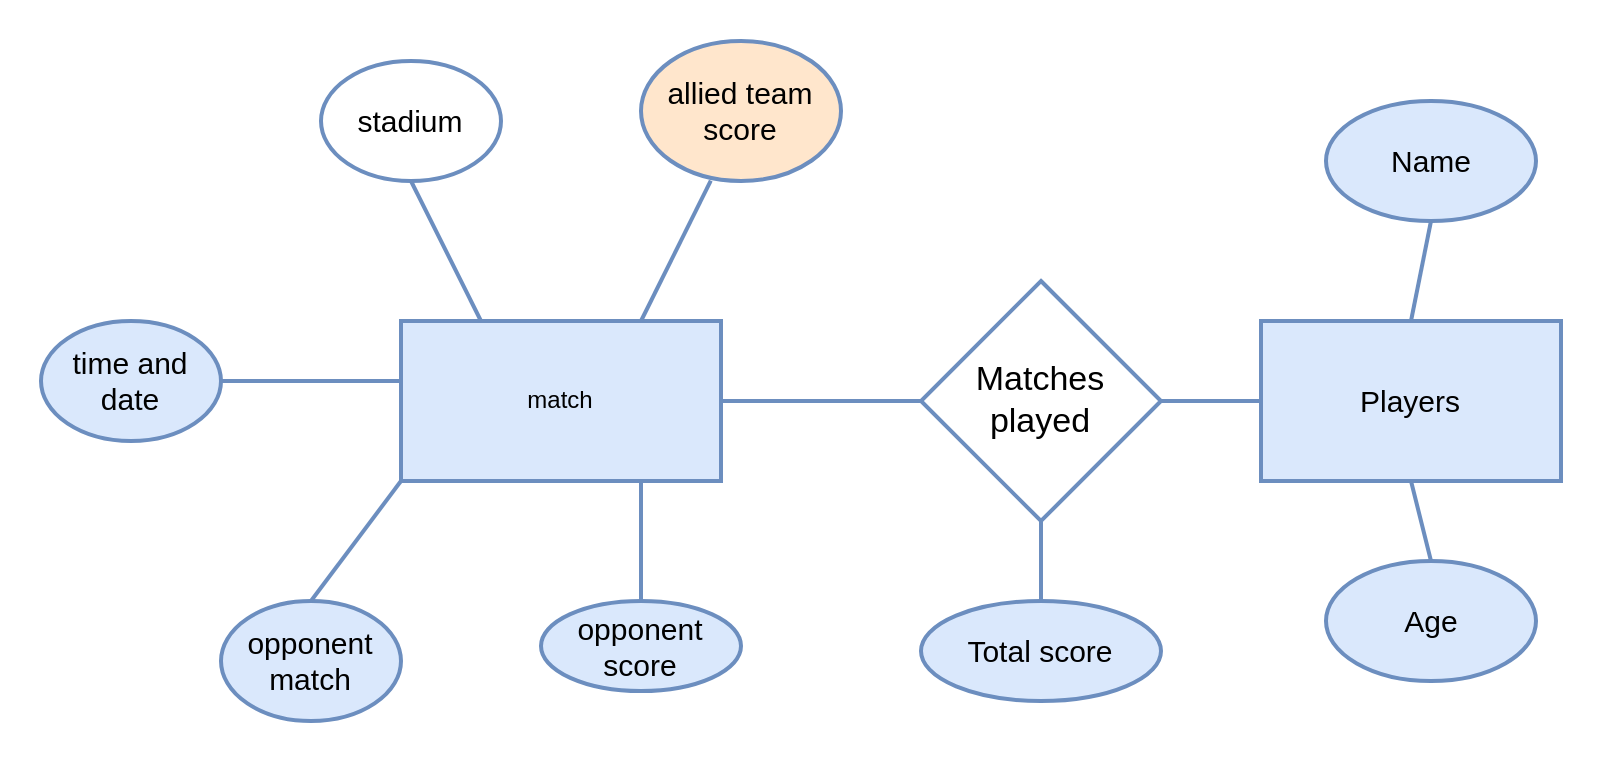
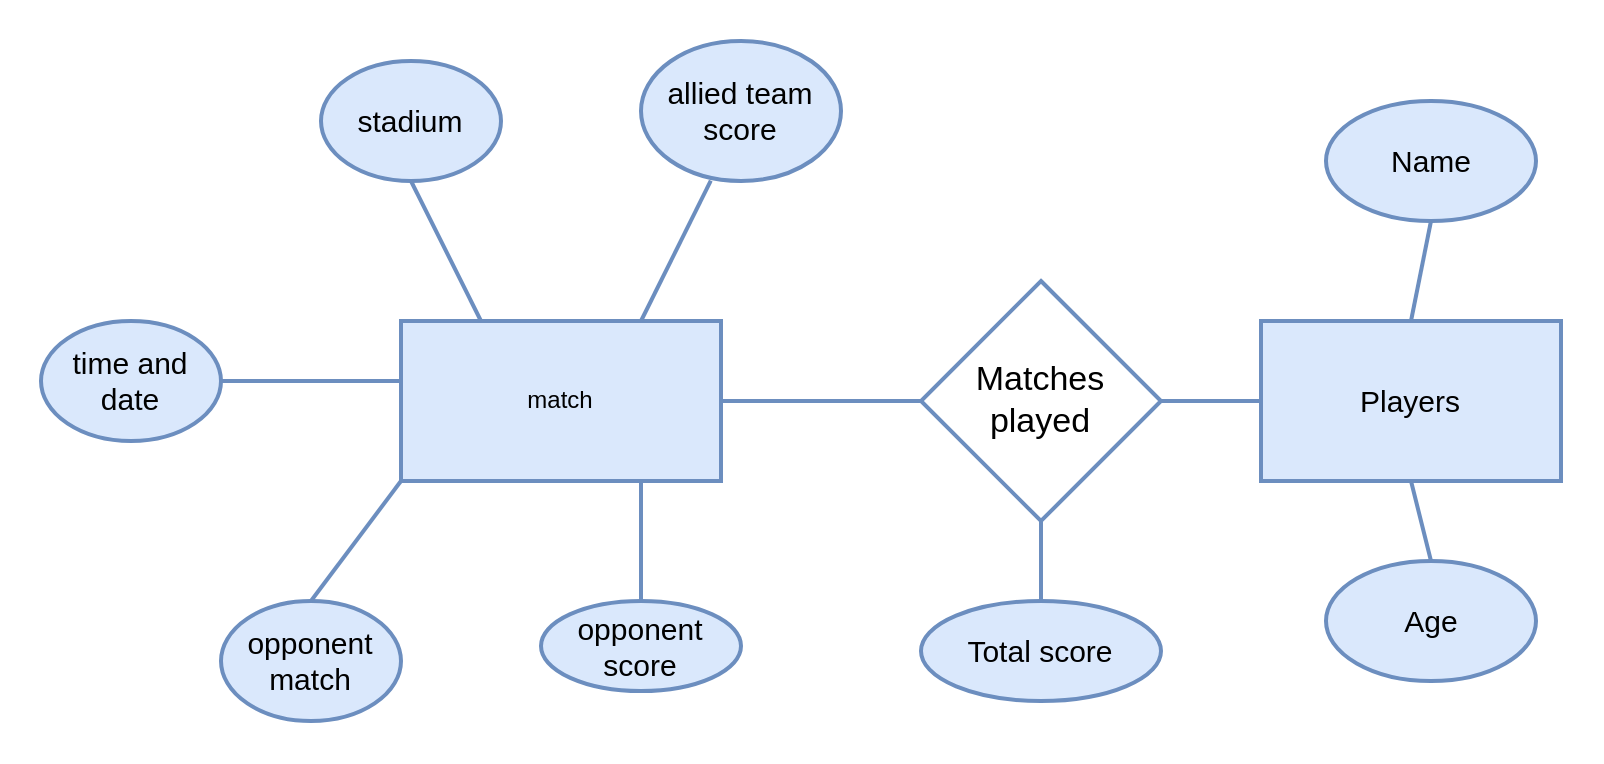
node "allied team score": fillcolor #ffe6cc -> #dae8fc
node "stadium": fillcolor #ffffff -> #dae8fc
